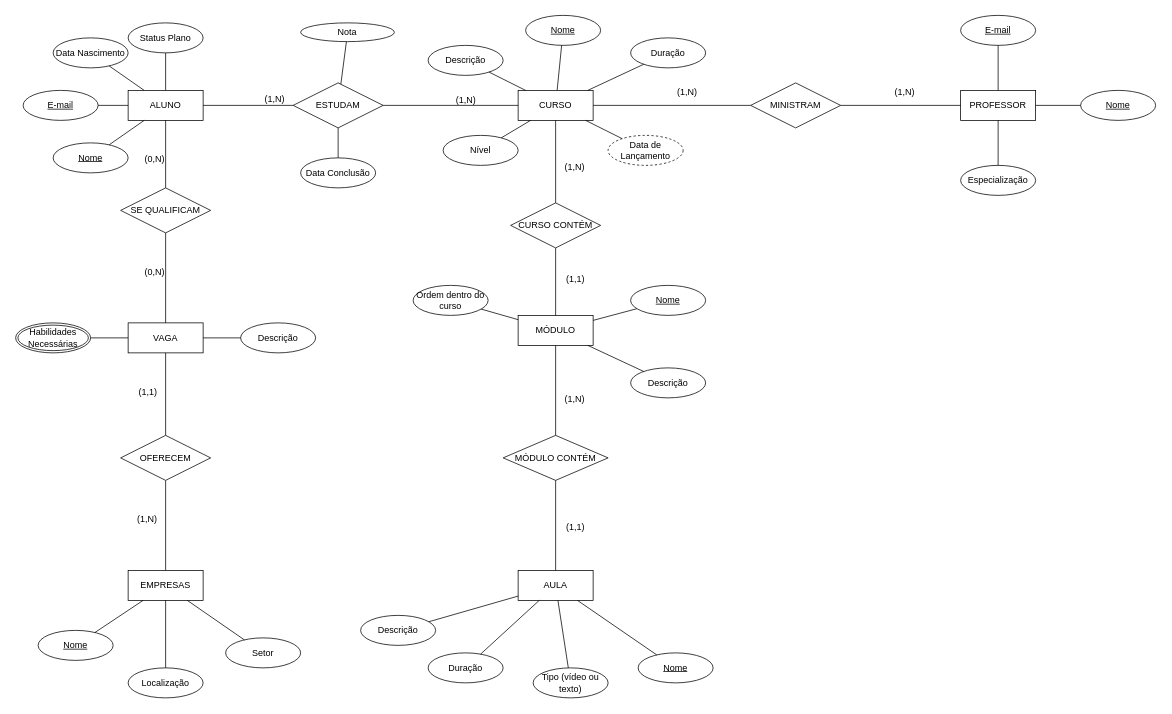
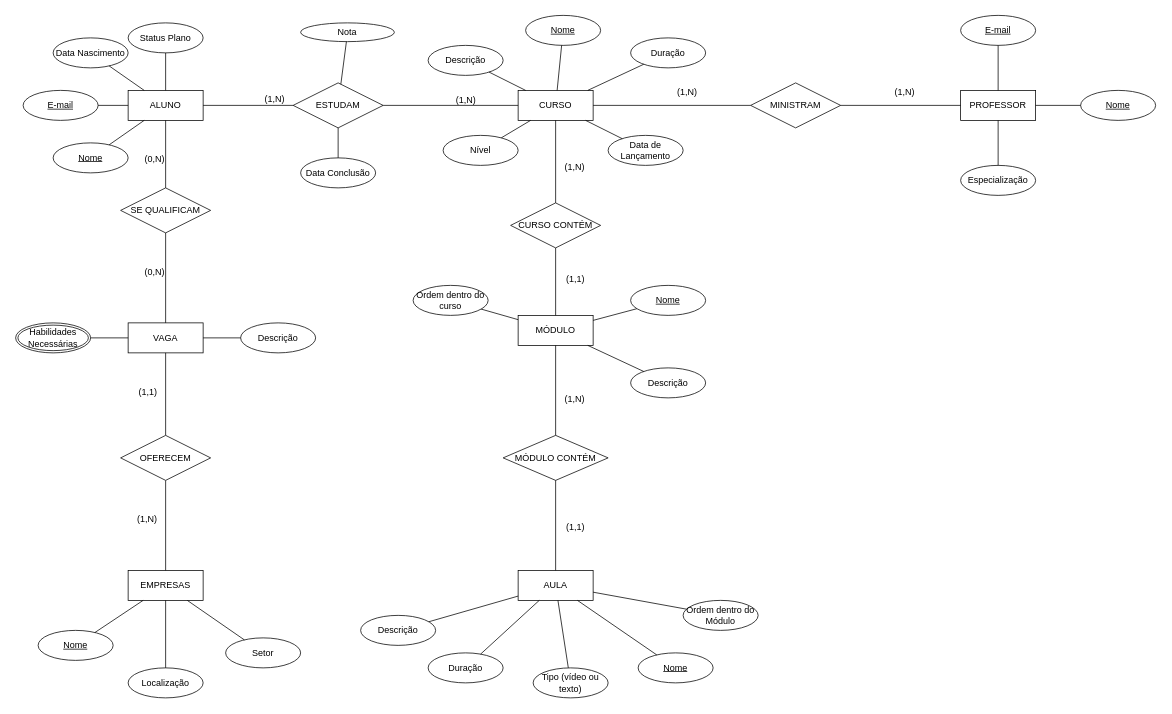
node "Data de Lançamento": style dashed -> solid
edge "AULA" -- "Ordem dentro do Módulo": added
node "Ordem dentro do Módulo": added
